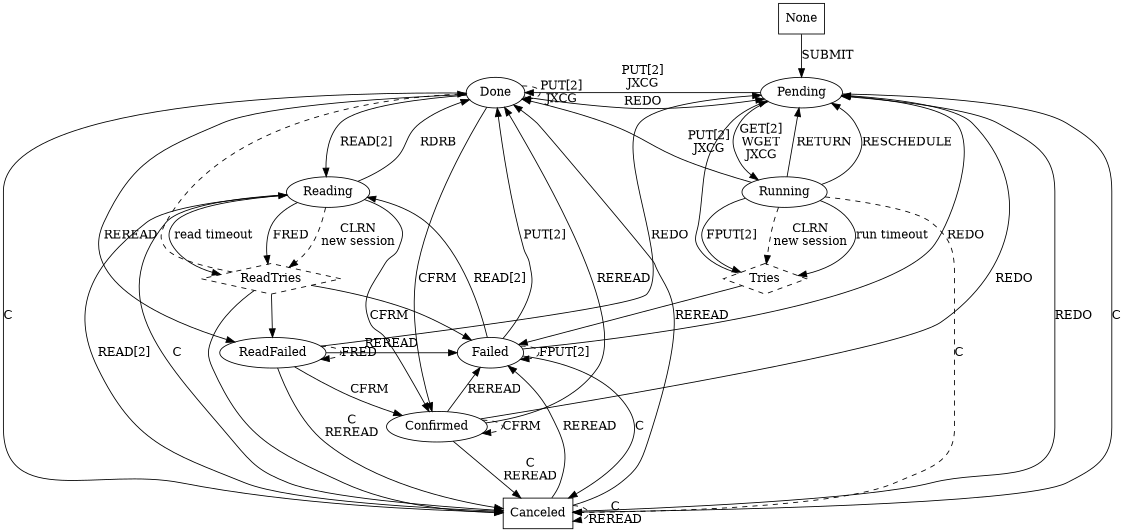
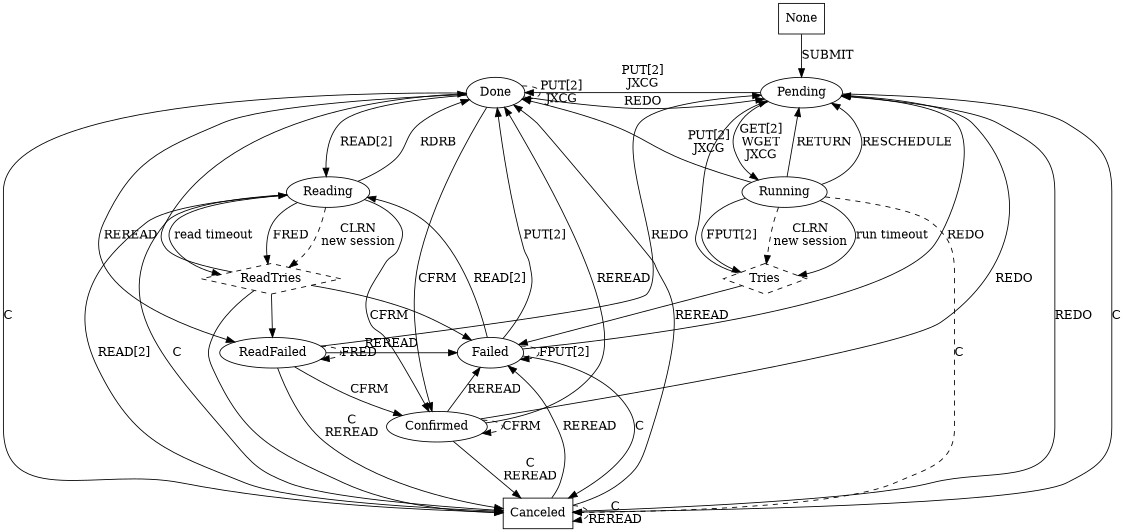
edge "ReadTries" -> "Done": style dashed -> solid
